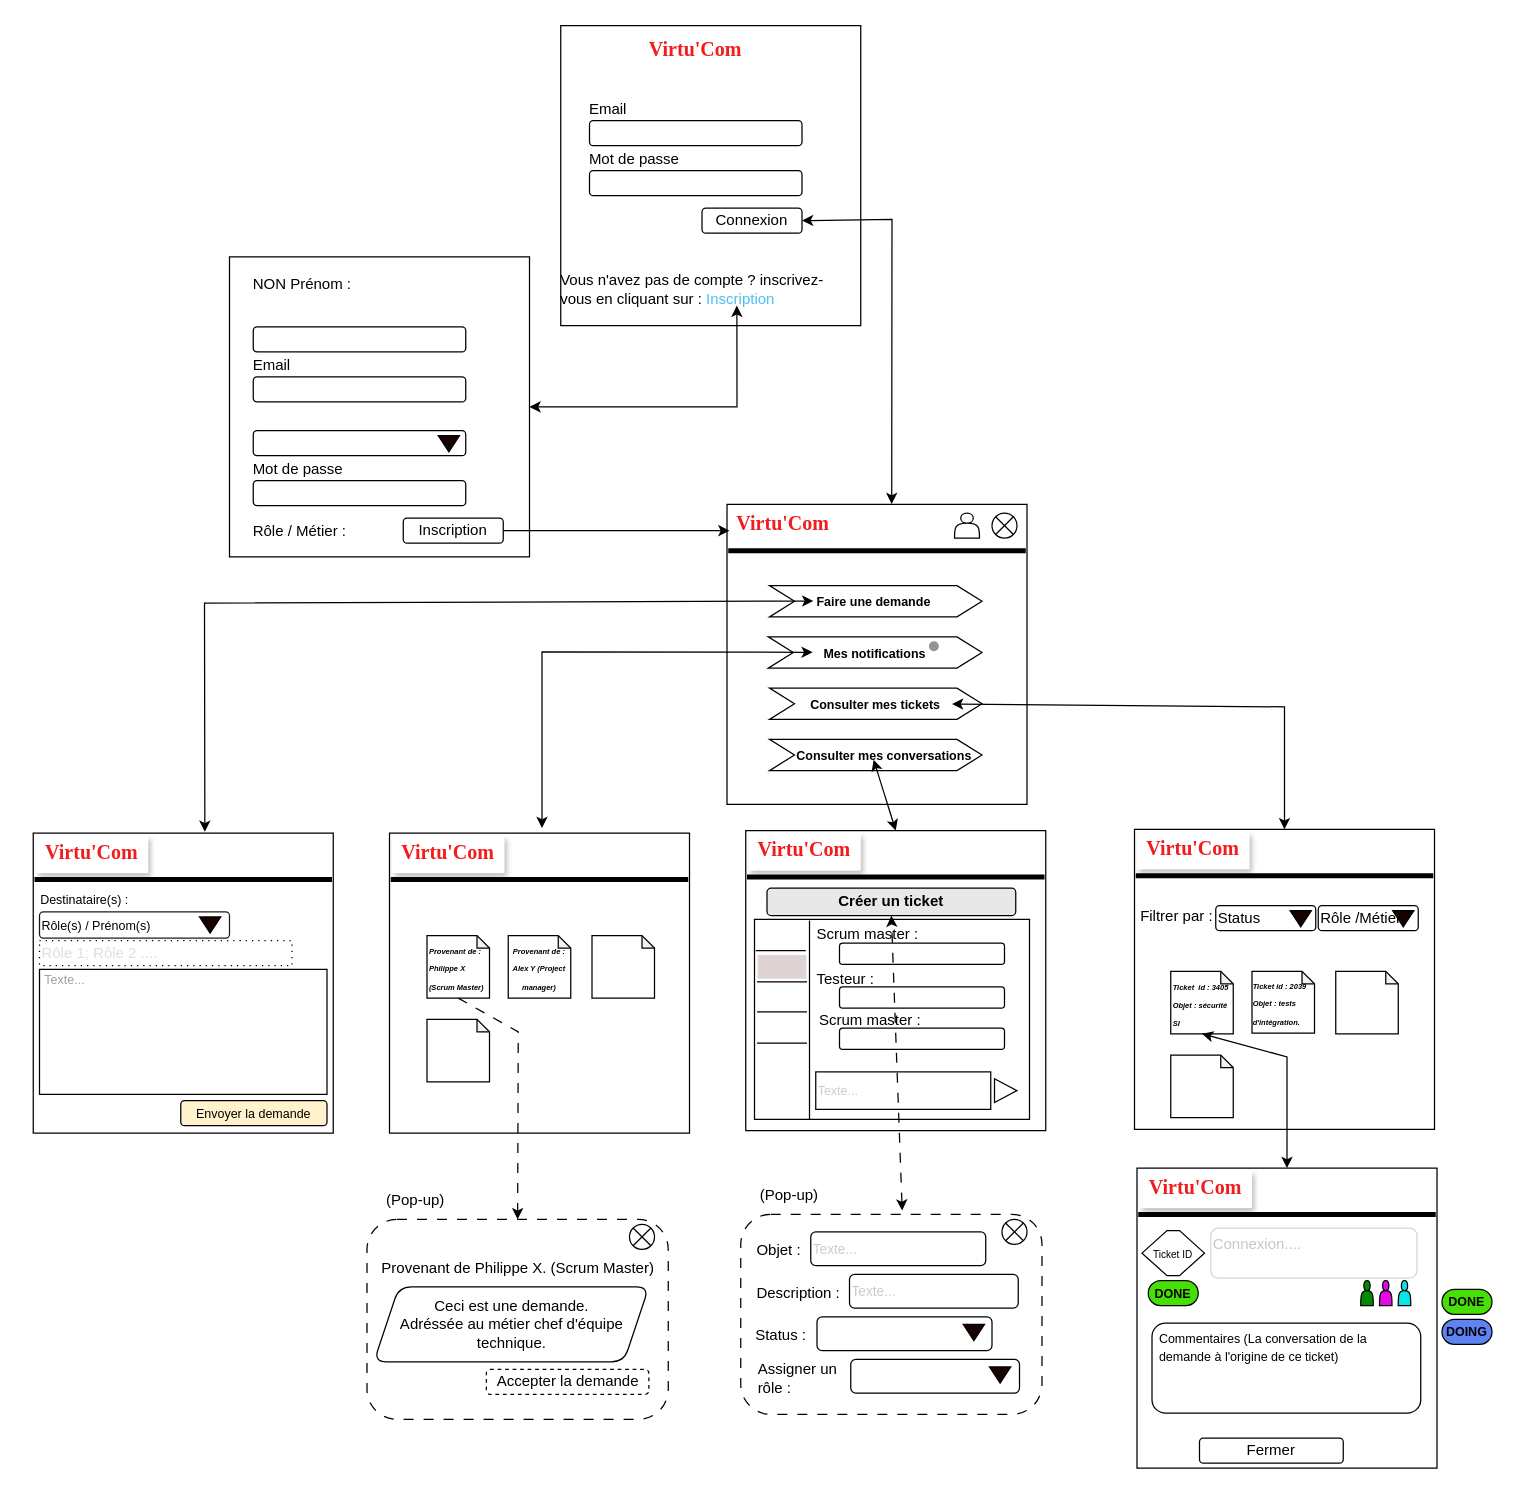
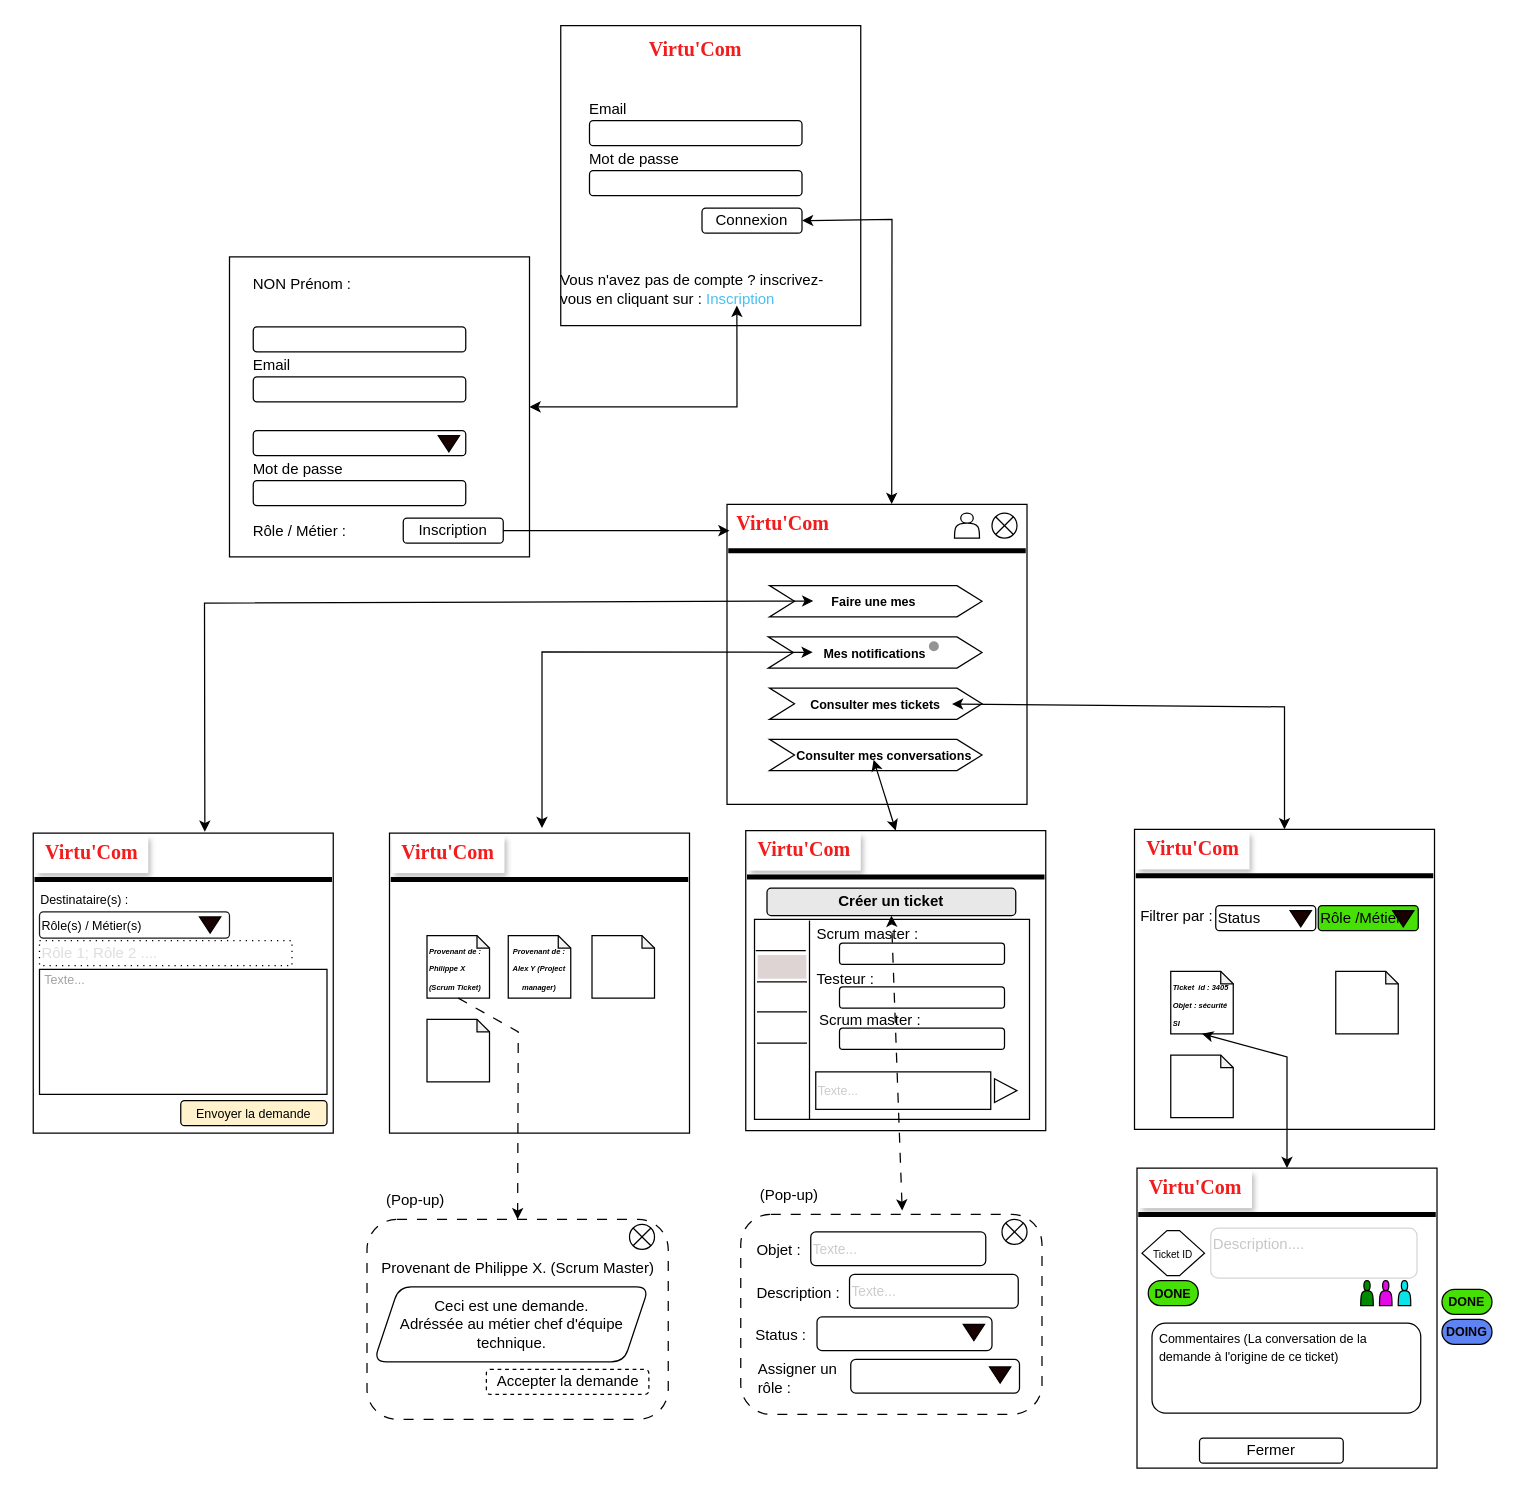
node "Faire une demande": label "Faire une demande" -> "Faire une mes"
node "Rôle /Métier": fillcolor #ffffff -> #47e006
node "Rôle(s) / Prénom(s)": label "Rôle(s) / Prénom(s)" -> "Rôle(s) / Métier(s)"
node "Provenant de : Philippe X (Scrum Master)": label "Provenant de : Philippe X (Scrum Master)" -> "Provenant de : Philippe X (Scrum Ticket)"
node "Ticket id : 2039 Objet : tests d'intégration.": removed
node "Connexion....": label "Connexion...." -> "Description...."
